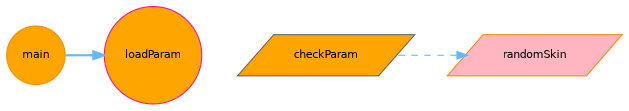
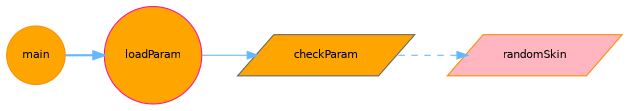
edge "loadParam" -> "checkParam": added
